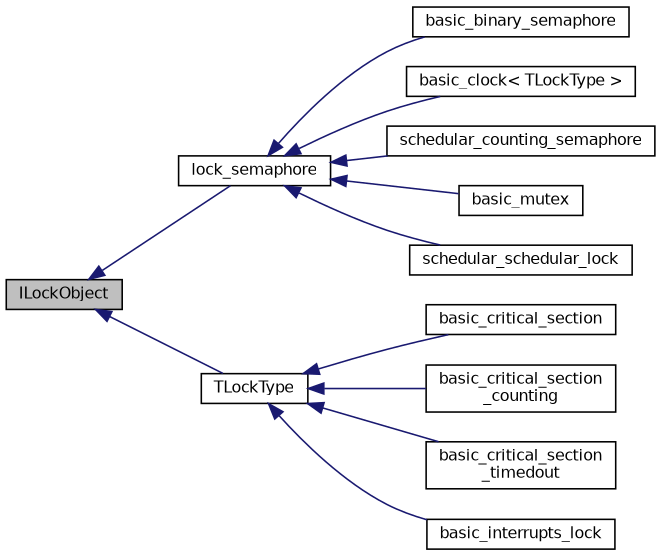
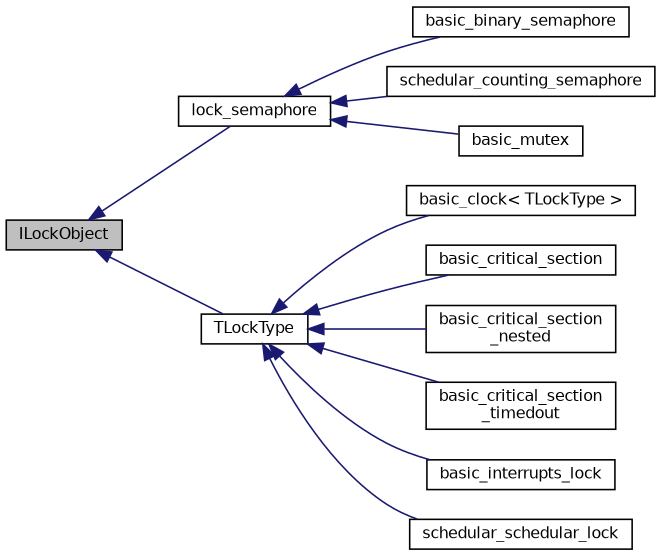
edge "basic_clock< TLockType >" -> "lock_semaphore": now "basic_clock< TLockType >" -> "TLockType"
edge "schedular_schedular_lock" -> "lock_semaphore": now "schedular_schedular_lock" -> "TLockType"
node "basic_critical_section _counting": label "basic_critical_section _counting" -> "basic_critical_section _nested"
